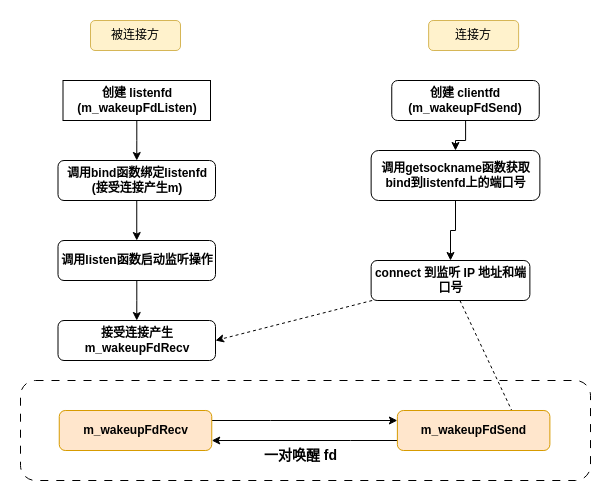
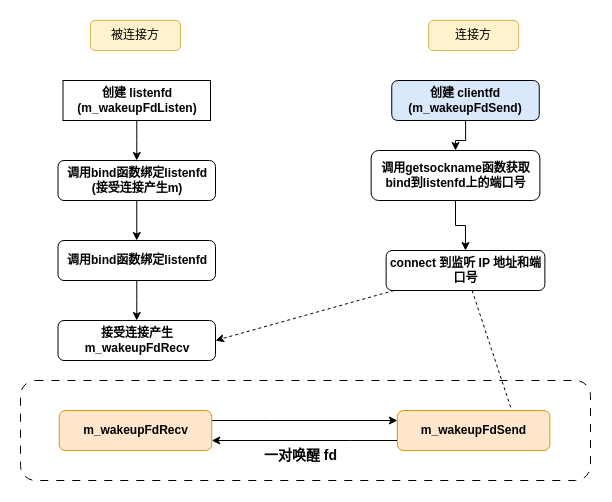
node "创建 clientfd (m_wakeupFdSend)": fillcolor #ffffff -> #dae8fc
node "调用listen函数启动监听操作": label "调用listen函数启动监听操作" -> "调用bind函数绑定listenfd"
node "connect 到监听 IP 地址和端口号": moved (451, 281) -> (466, 271)
